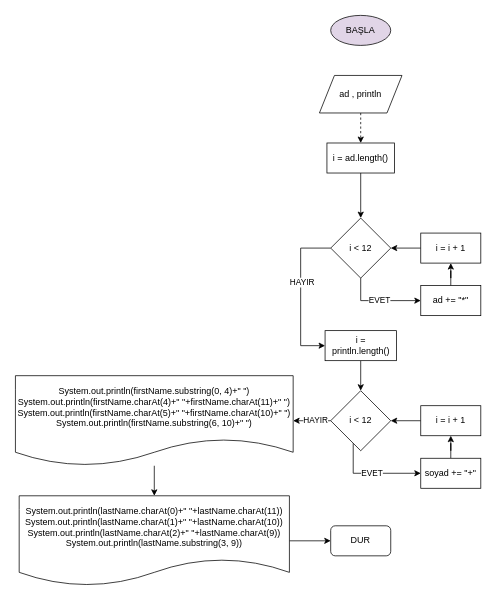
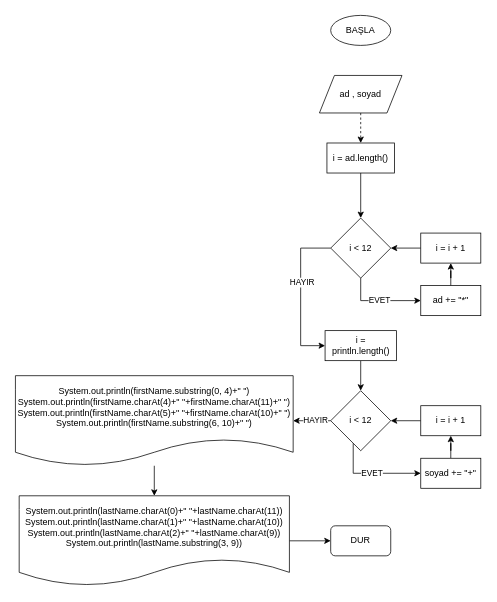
node "BAŞLA": fillcolor #e1d5e7 -> #ffffff
node "ad , println": label "ad , println" -> "ad , soyad"
